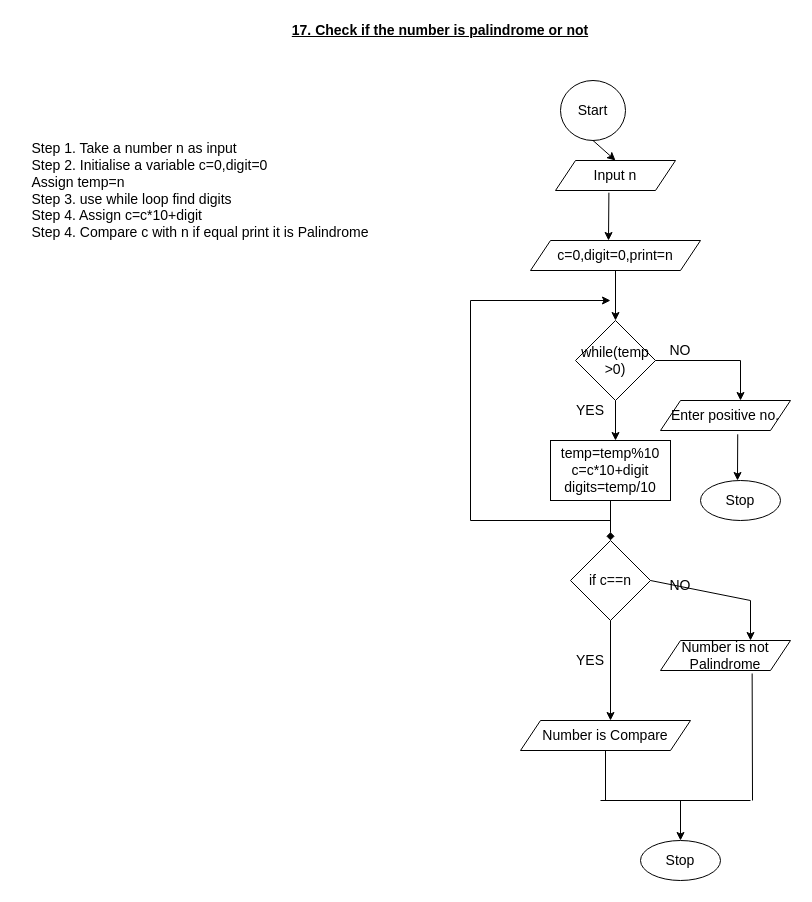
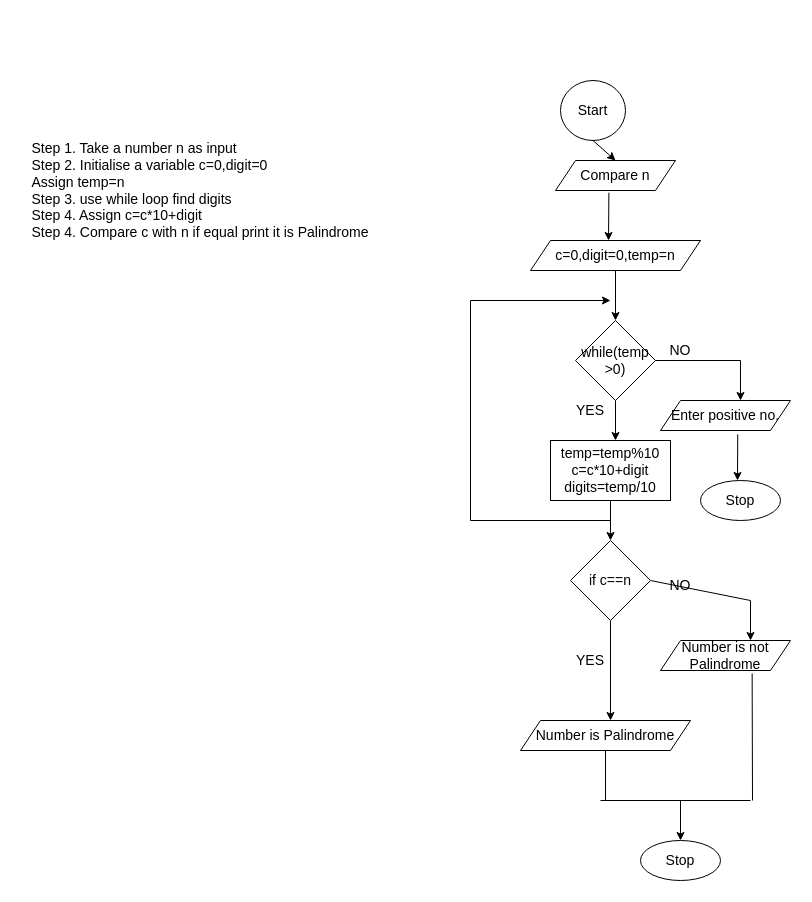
node "17. Check if the number is palindrome or not": removed
node "Input n": label "Input n" -> "Compare n"
node "c=0,digit=0,print=n": label "c=0,digit=0,print=n" -> "c=0,digit=0,temp=n"
edge "temp=temp%10 c=c*10+digit digits=temp/10" -> "if c==n": arrowhead diamond -> classic
node "Number is Compare": label "Number is Compare" -> "Number is Palindrome"
